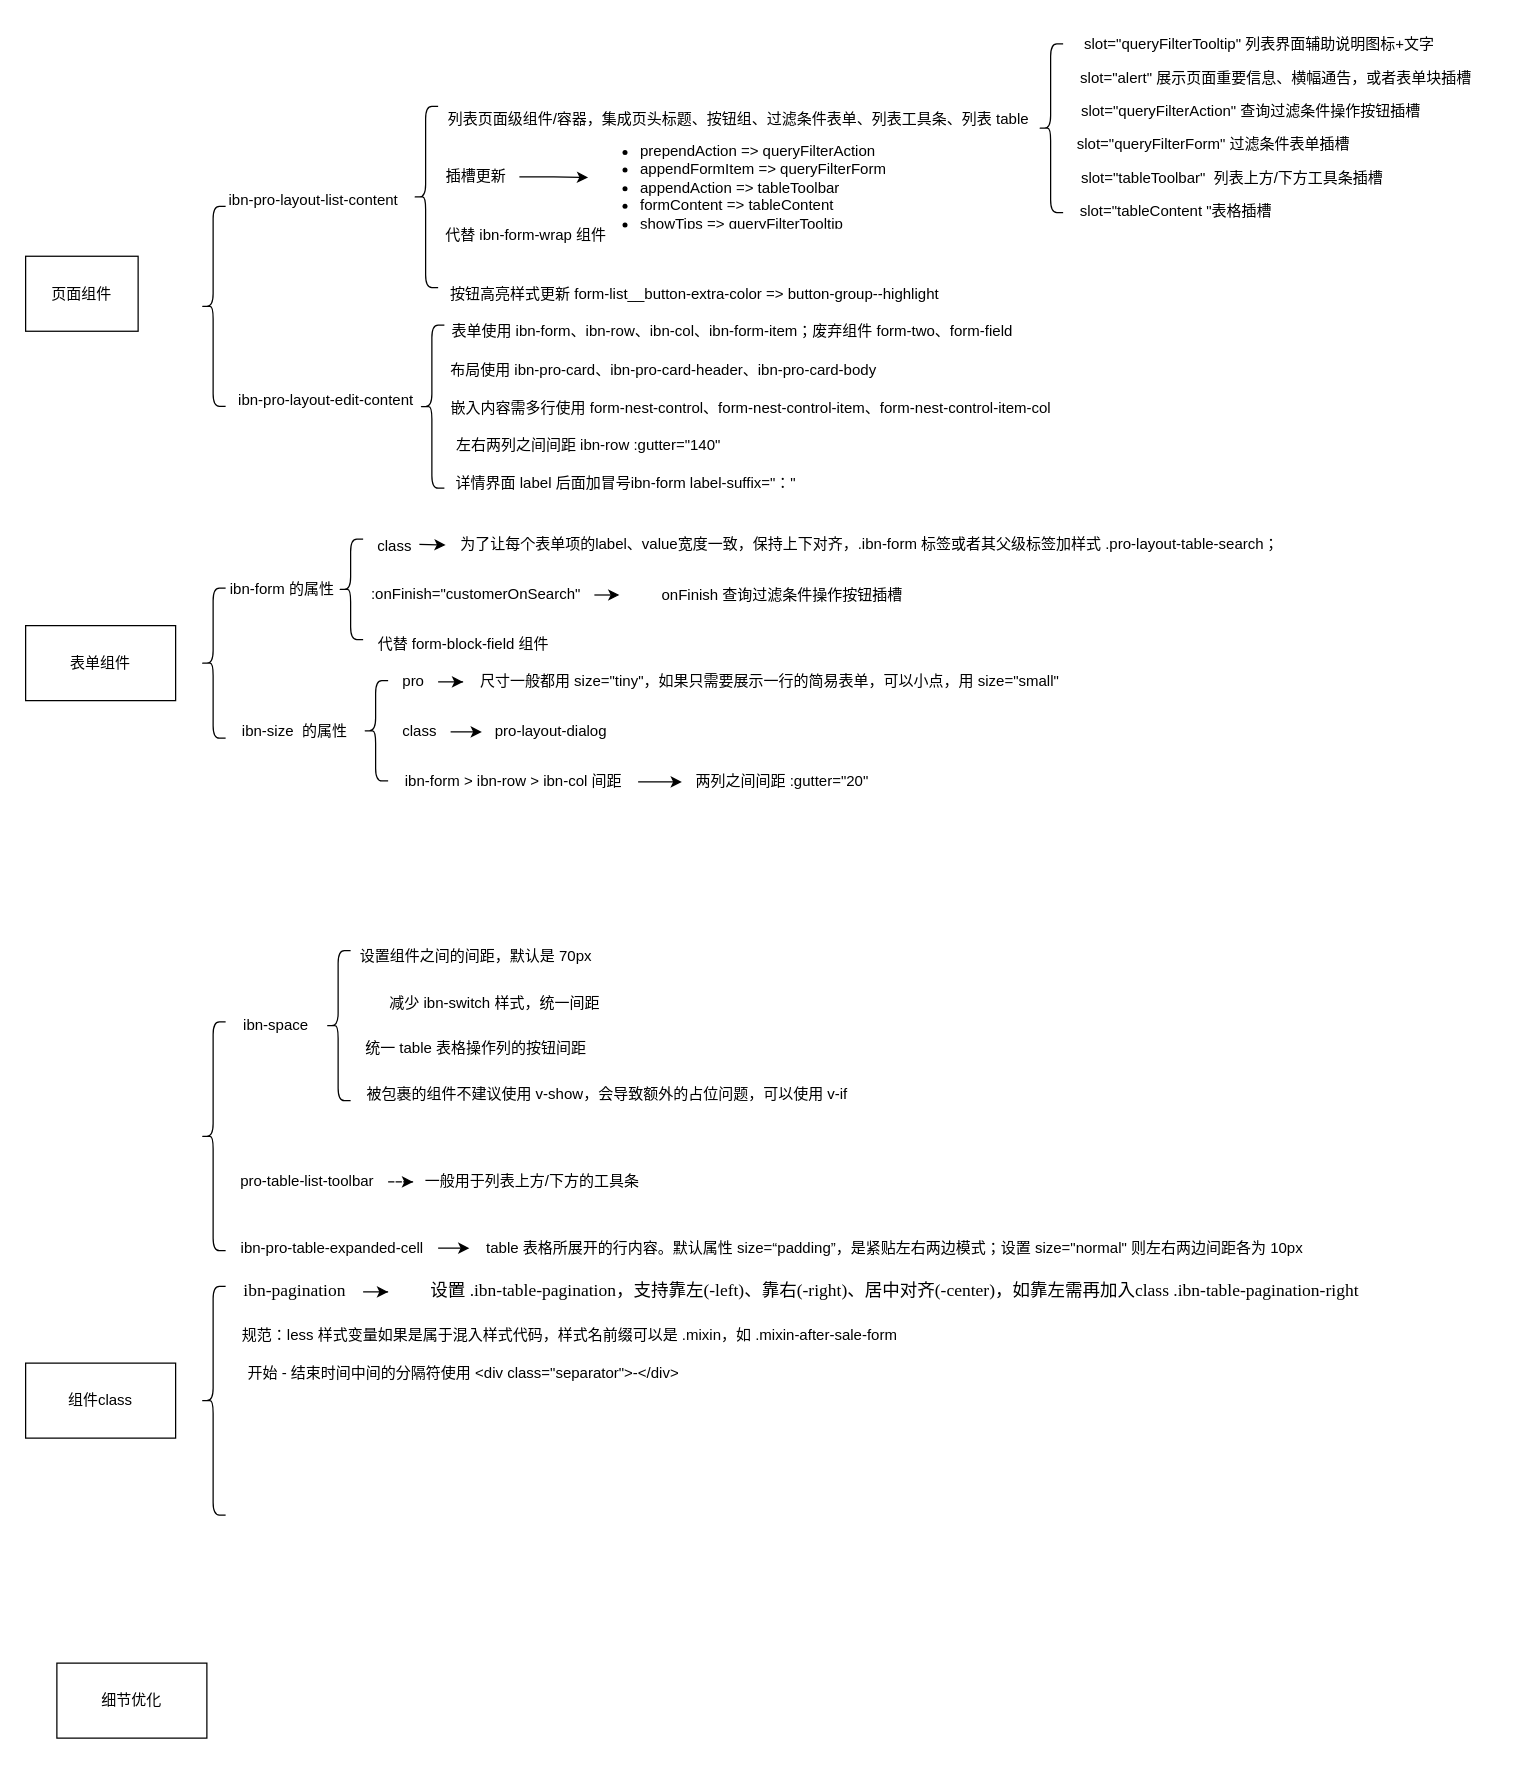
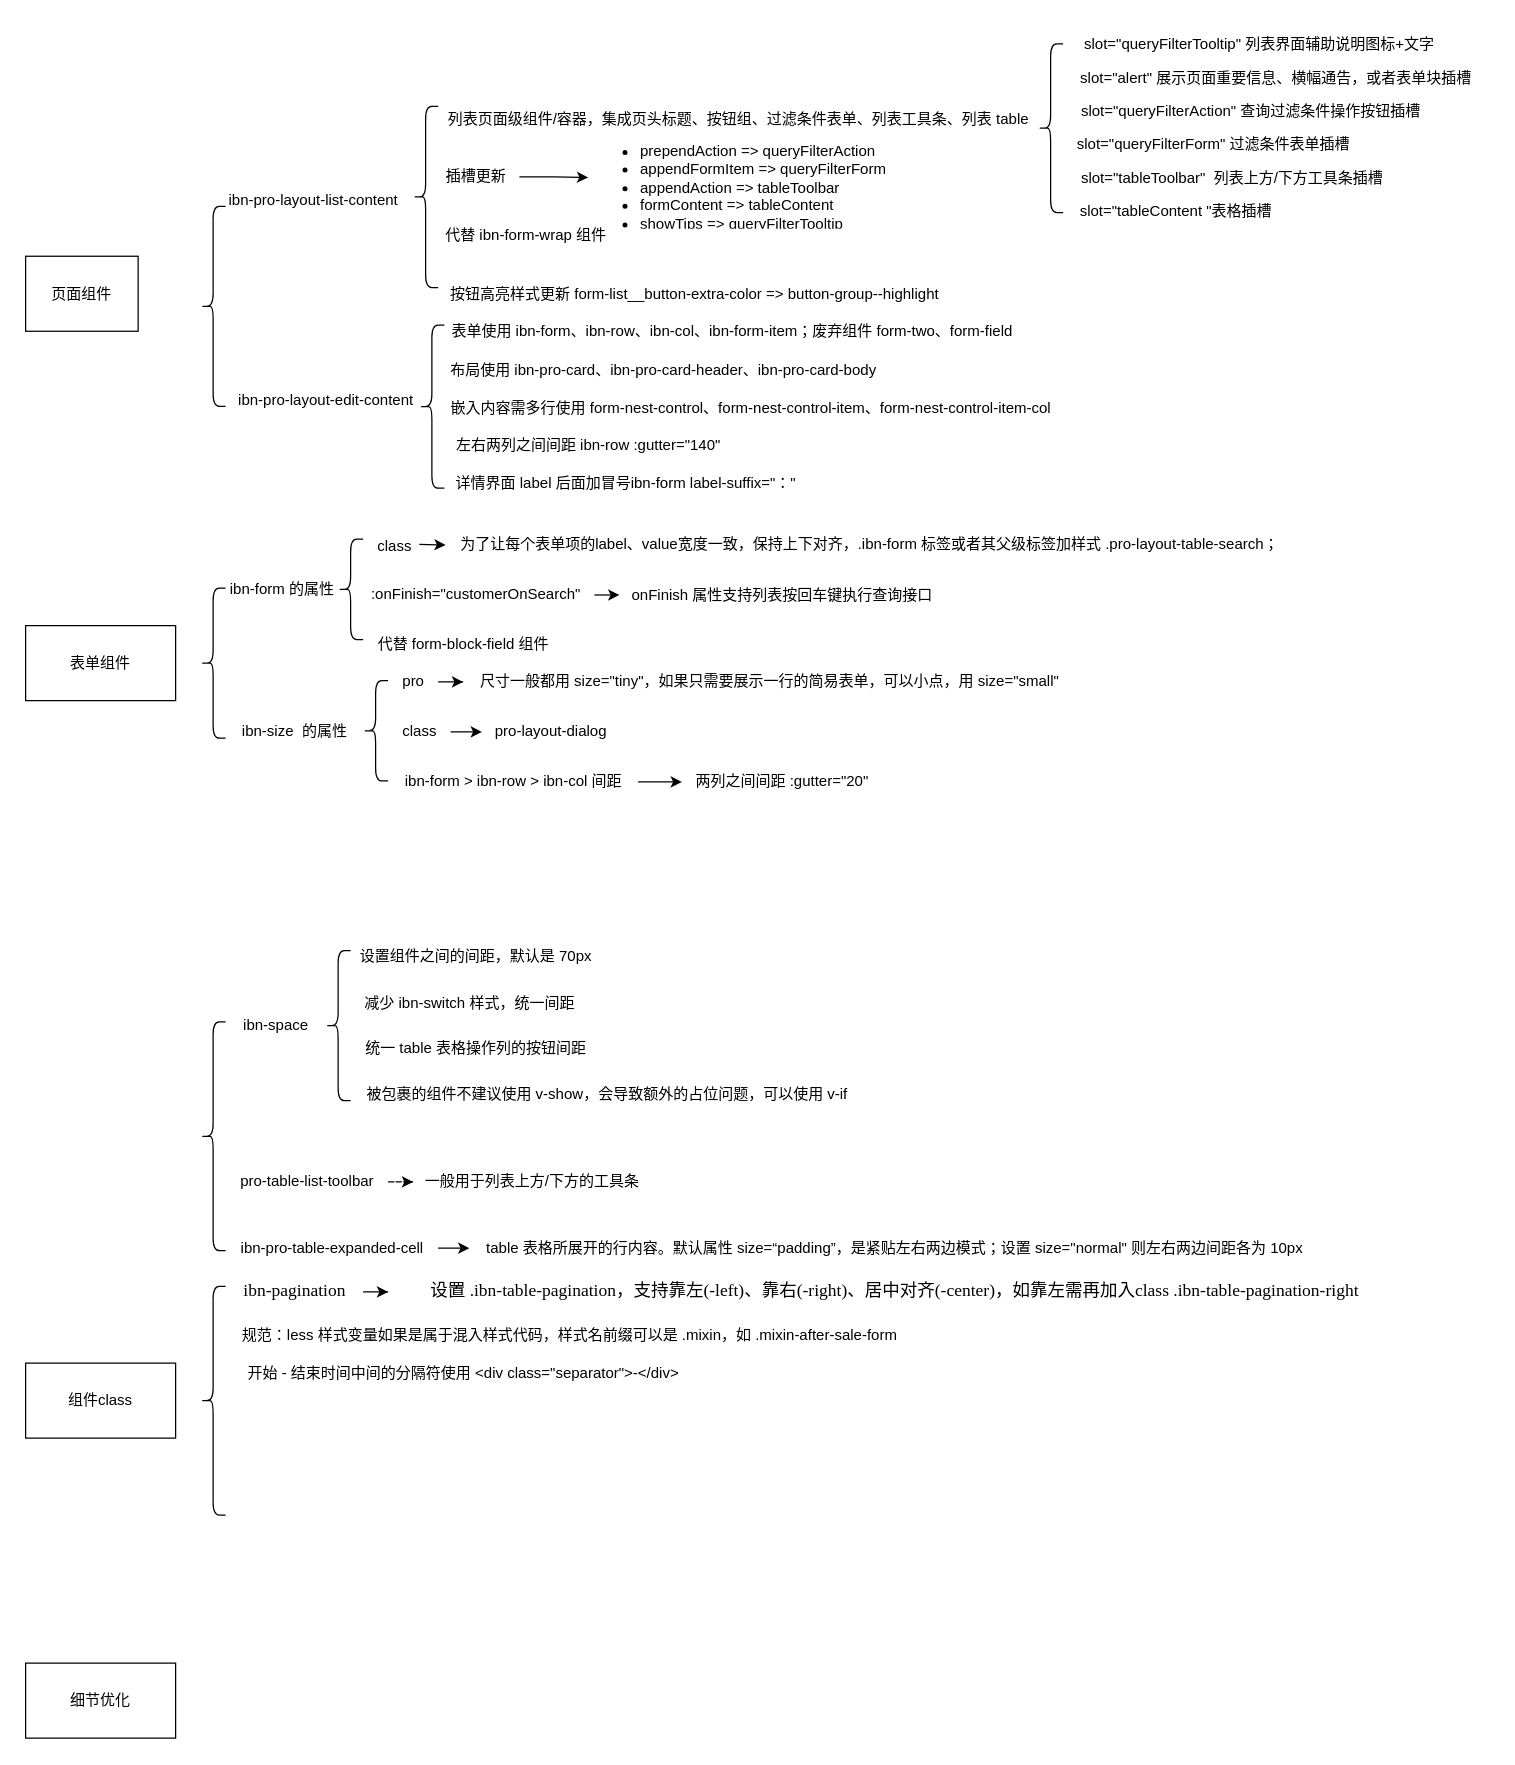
node "onFinish 查询过滤条件操作按钮插槽": label "onFinish 查询过滤条件操作按钮插槽" -> "onFinish 属性支持列表按回车键执行查询接口"
node "减少 ibn-switch 样式，统一间距": moved (494, 1003) -> (469, 1003)
node "细节优化": moved (132, 1701) -> (101, 1701)
